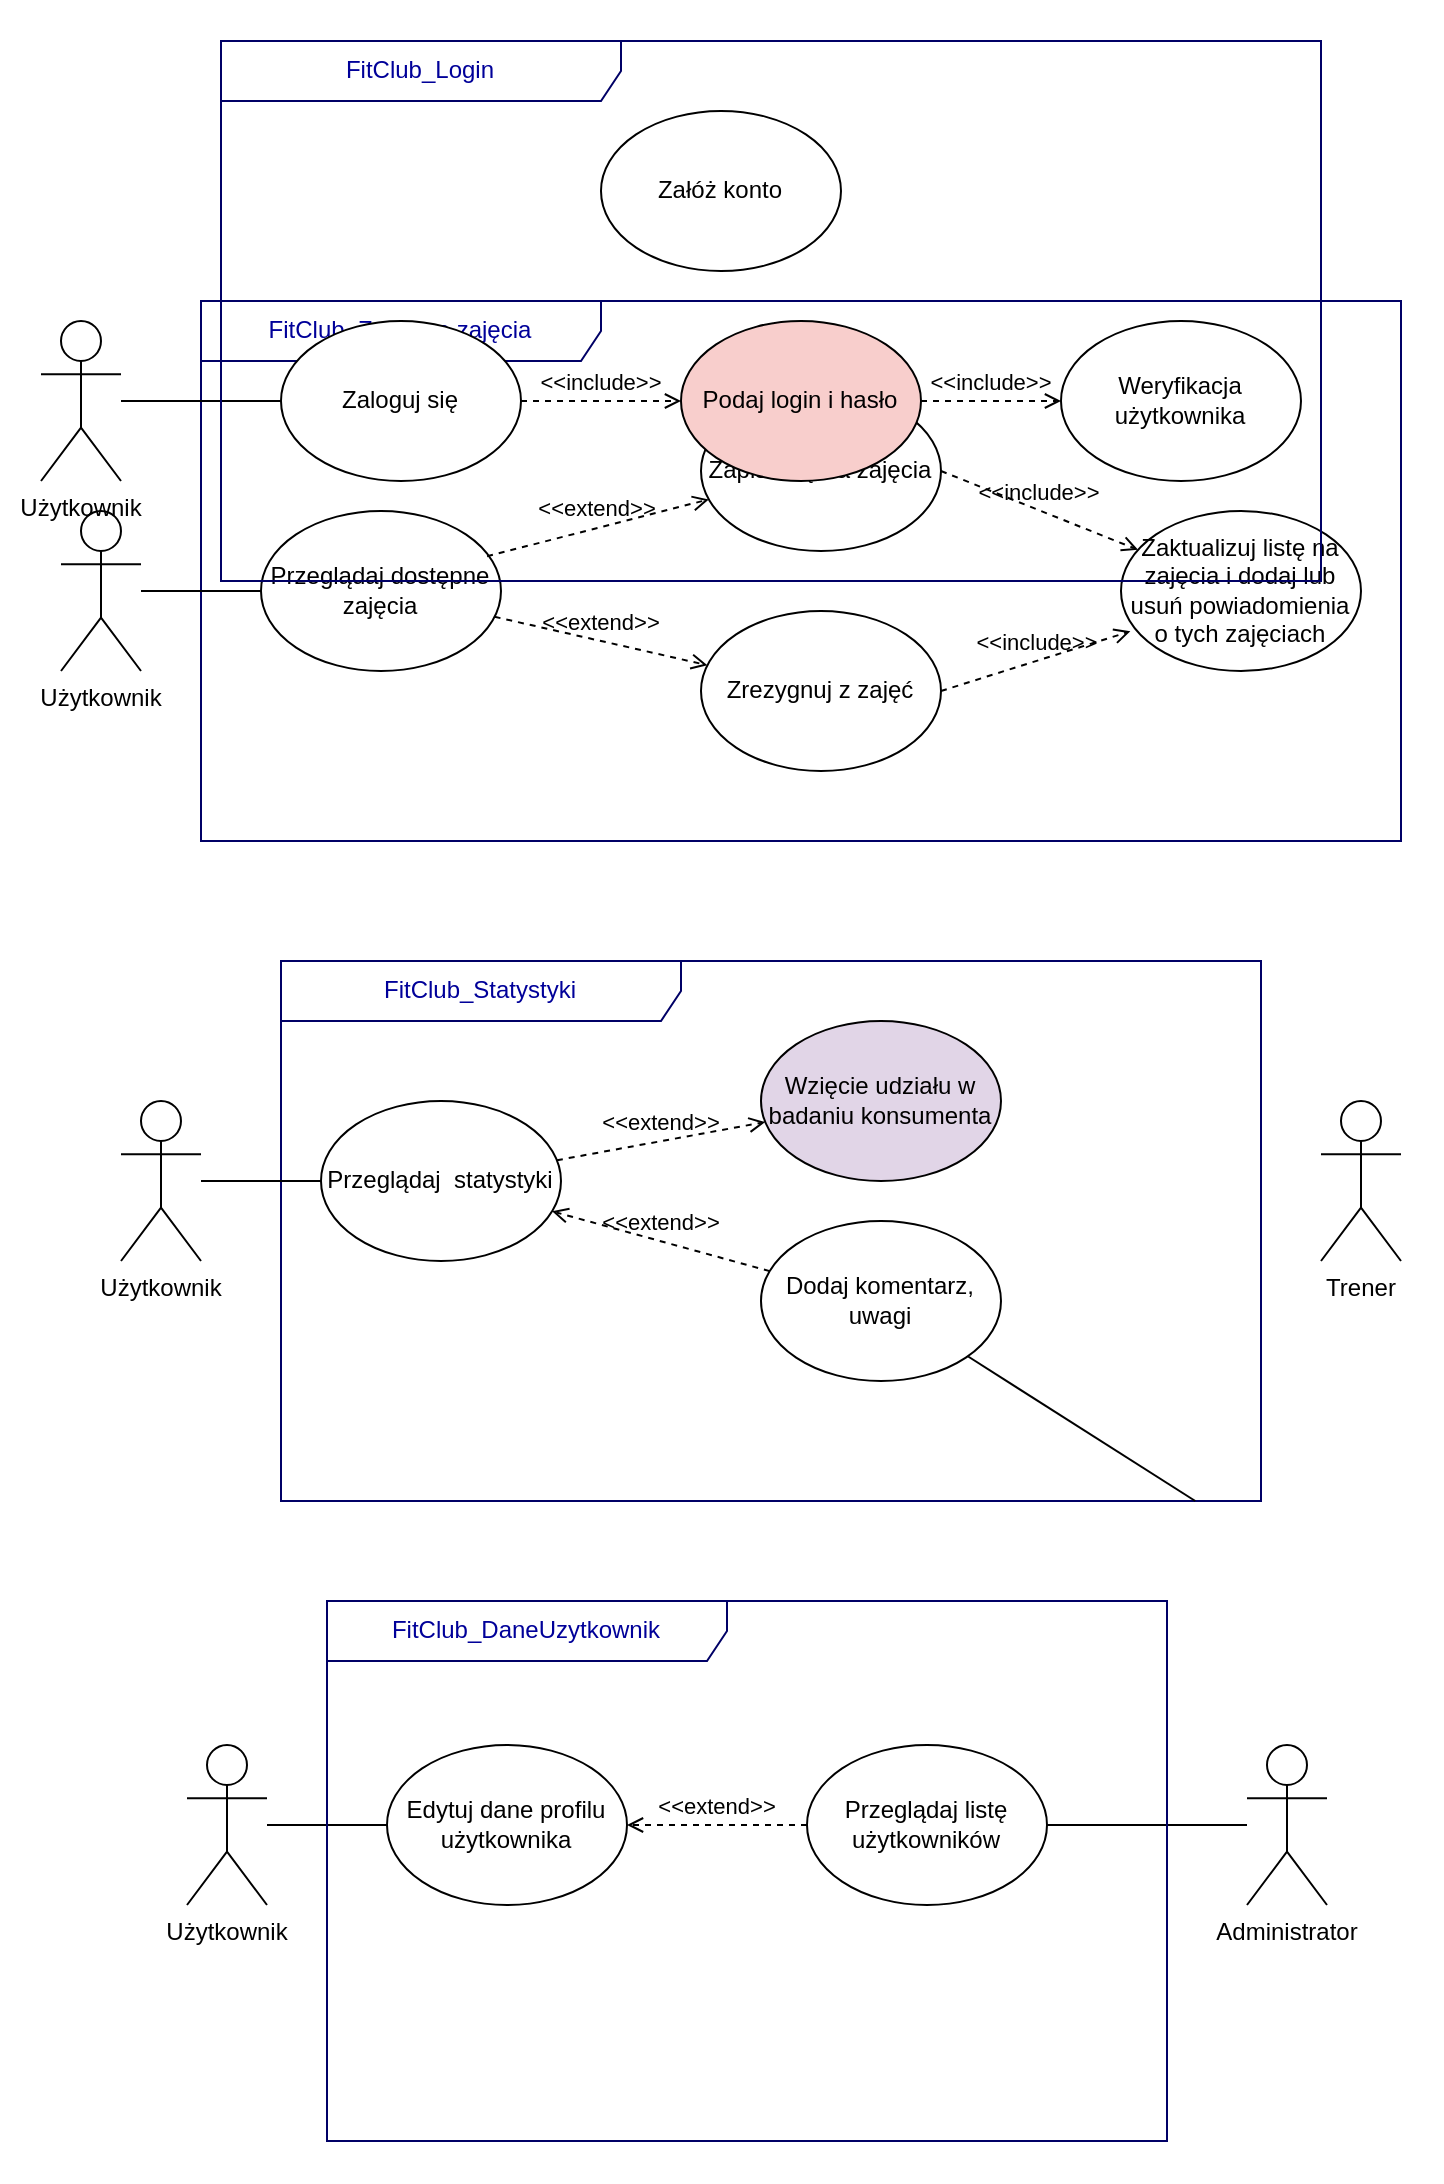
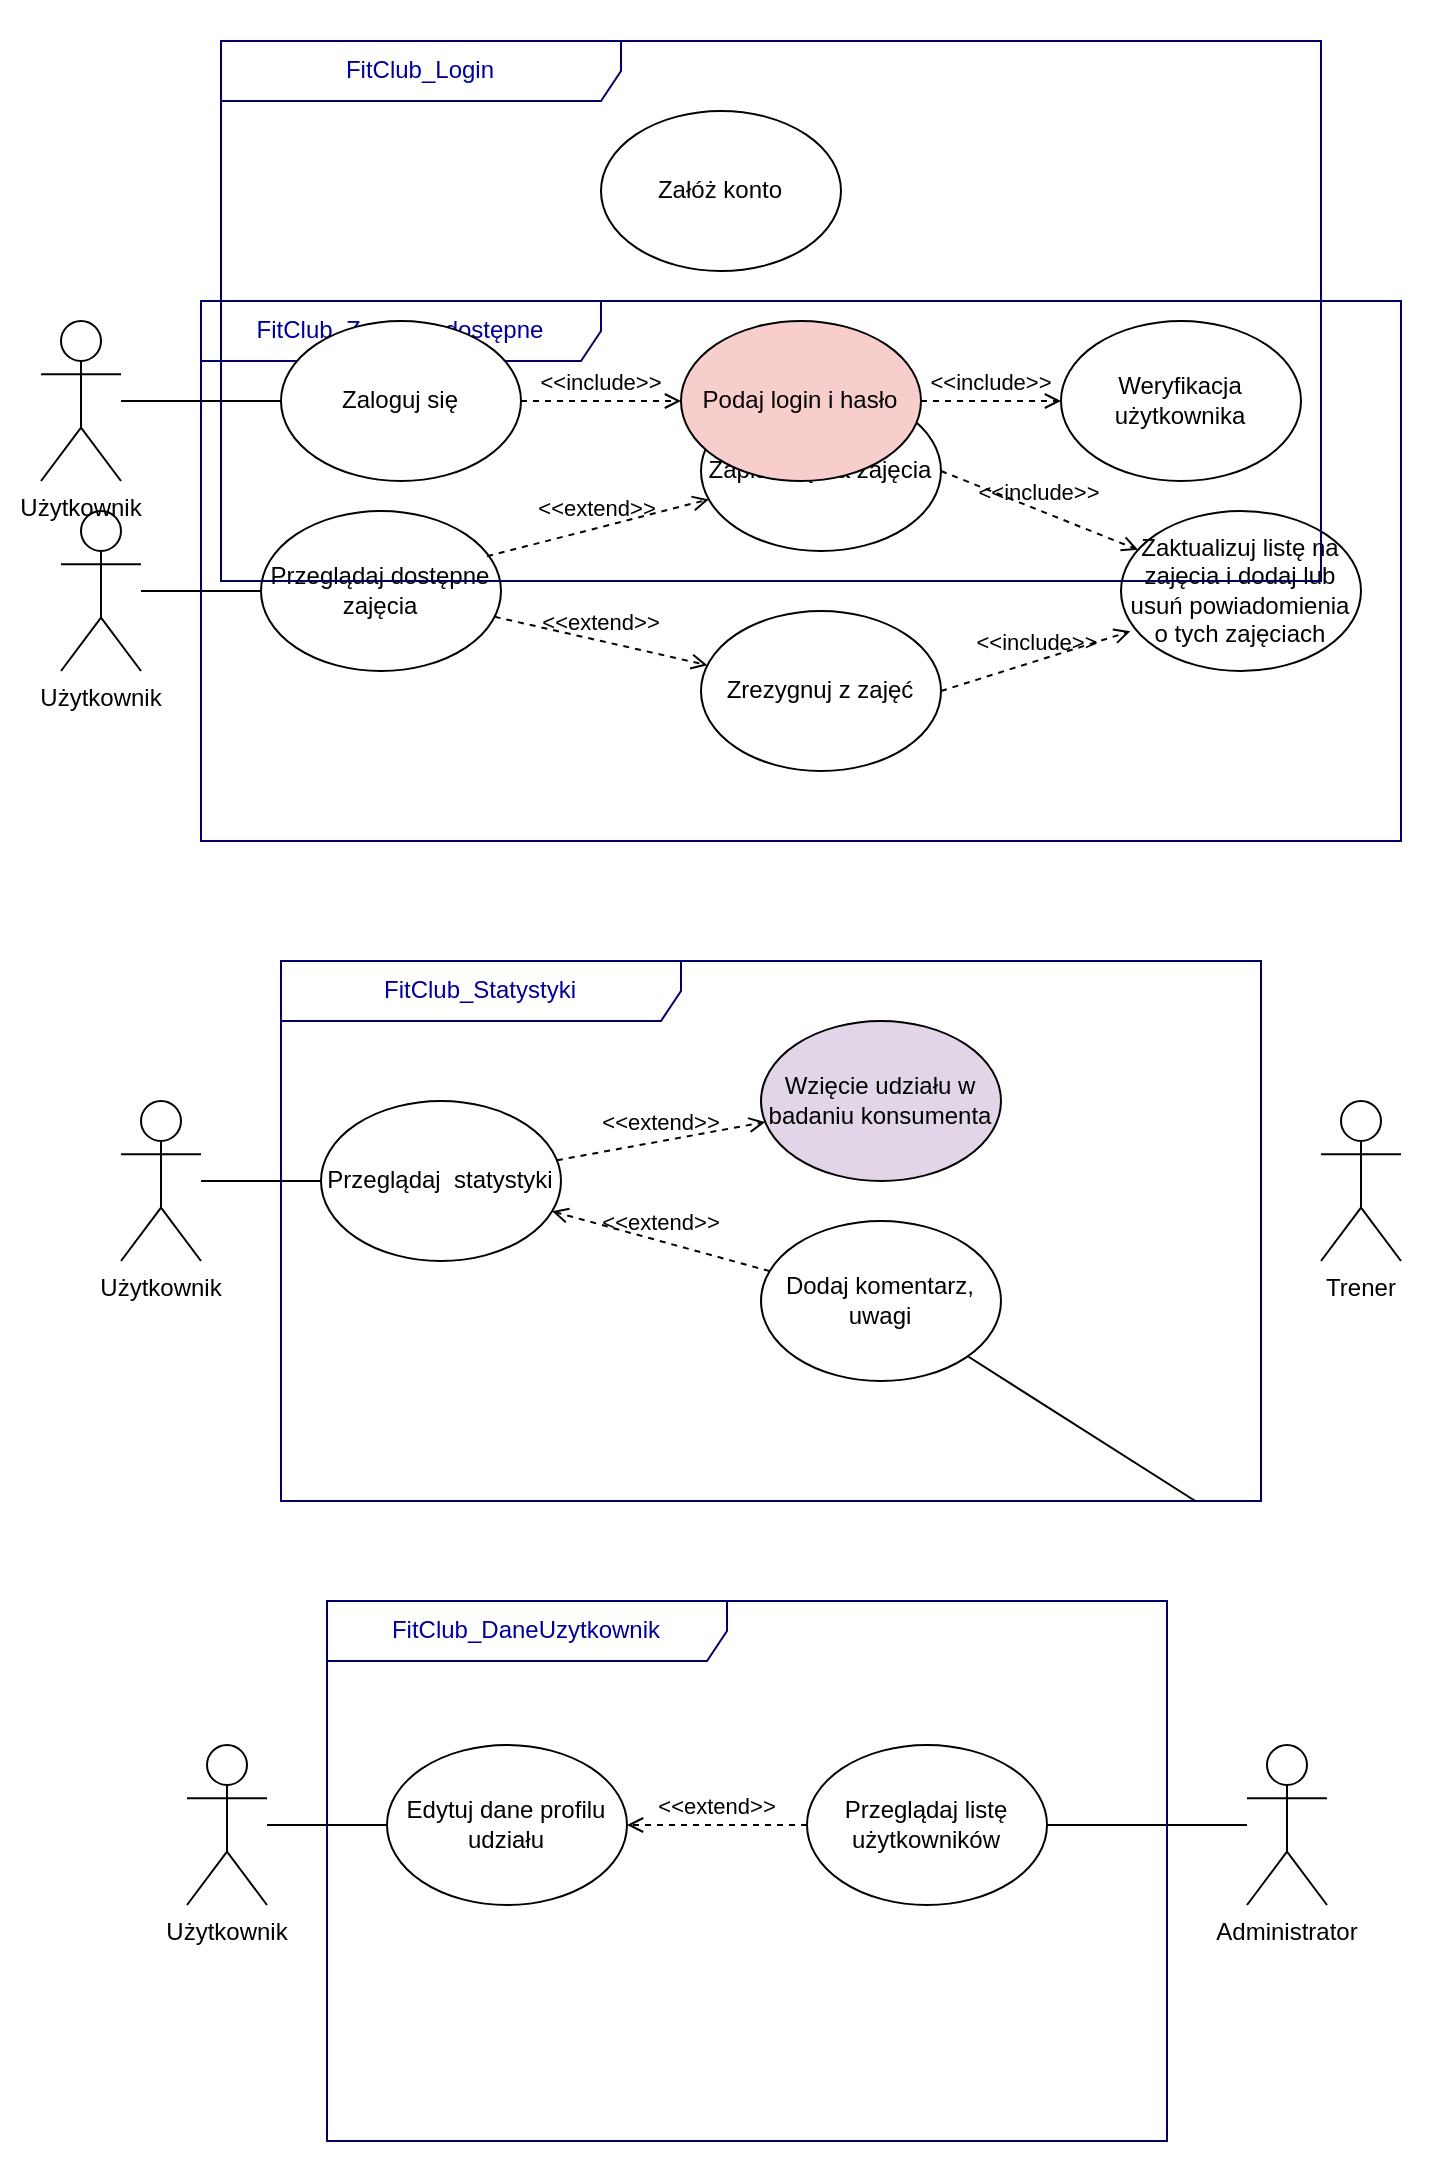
node "FitClub_Zapis na zajęcia": label "FitClub_Zapis na zajęcia" -> "FitClub_Zapis na dostępne"
node "Edytuj dane profilu użytkownika": label "Edytuj dane profilu użytkownika" -> "Edytuj dane profilu udziału"
